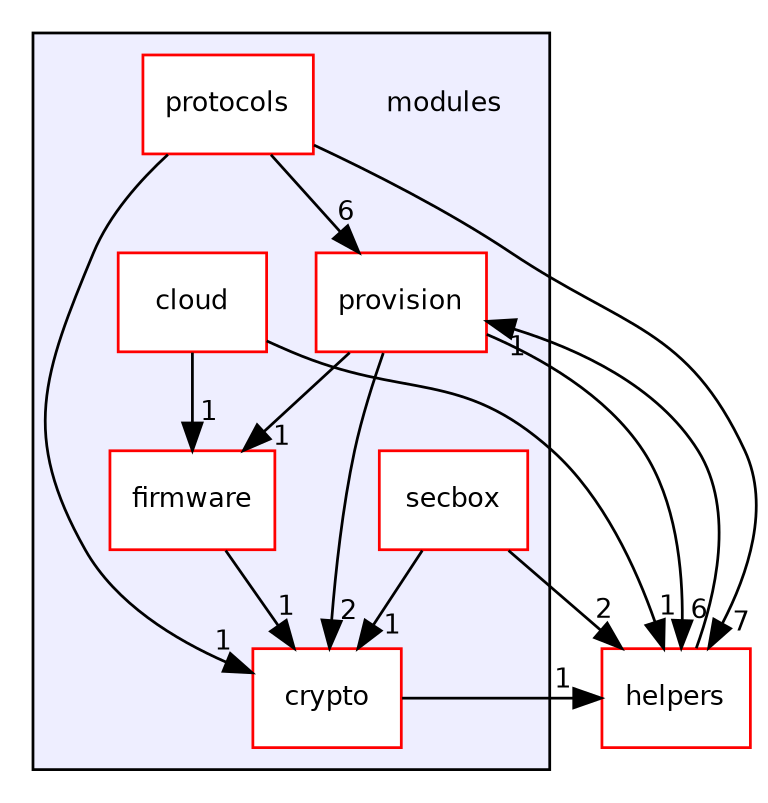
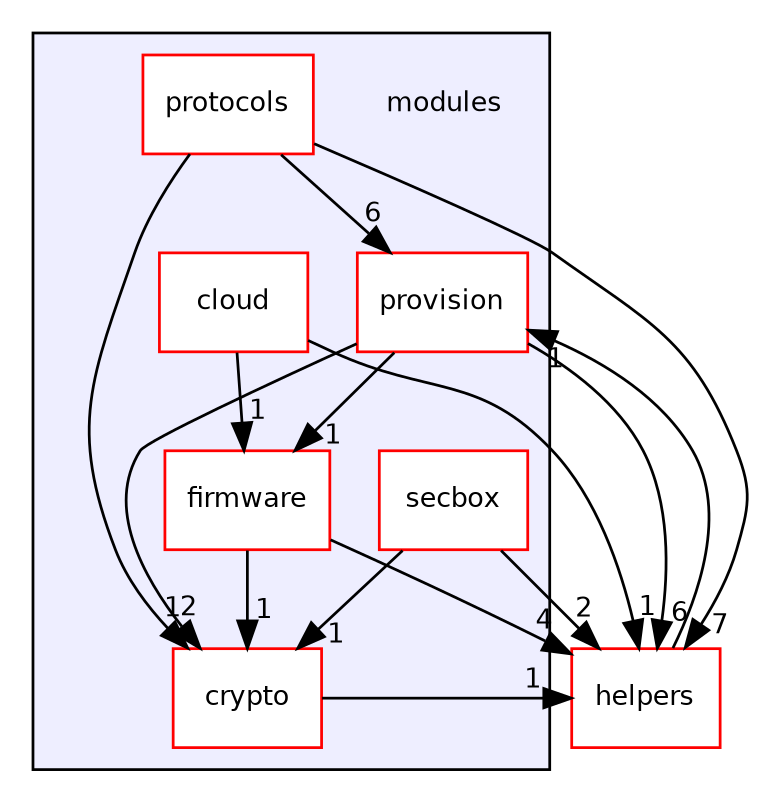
edge "firmware" -> "helpers": added
